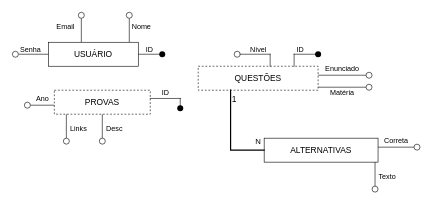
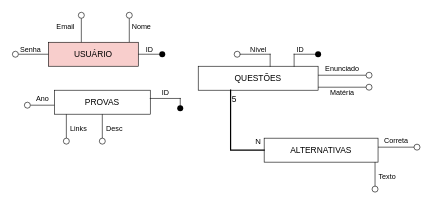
node "USUÁRIO": fillcolor #ffffff -> #f8cecc
node "QUESTÕES": style dashed -> solid
node "1": label "1" -> "5"
node "PROVAS": style dashed -> solid
